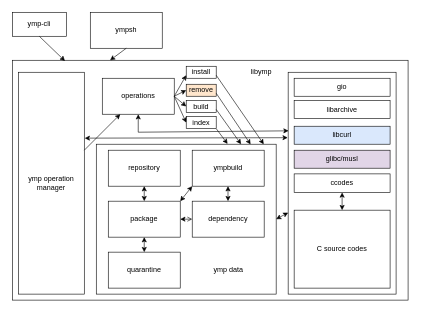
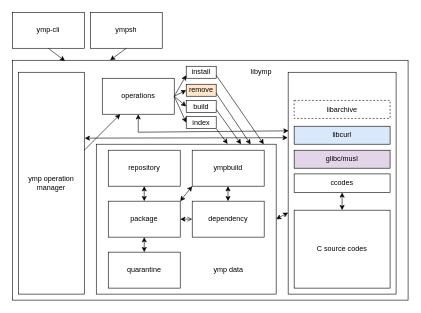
node "ymp-cli": size 54x24 -> 72x36
node "gio": removed
node "libarchive": style solid -> dashed
